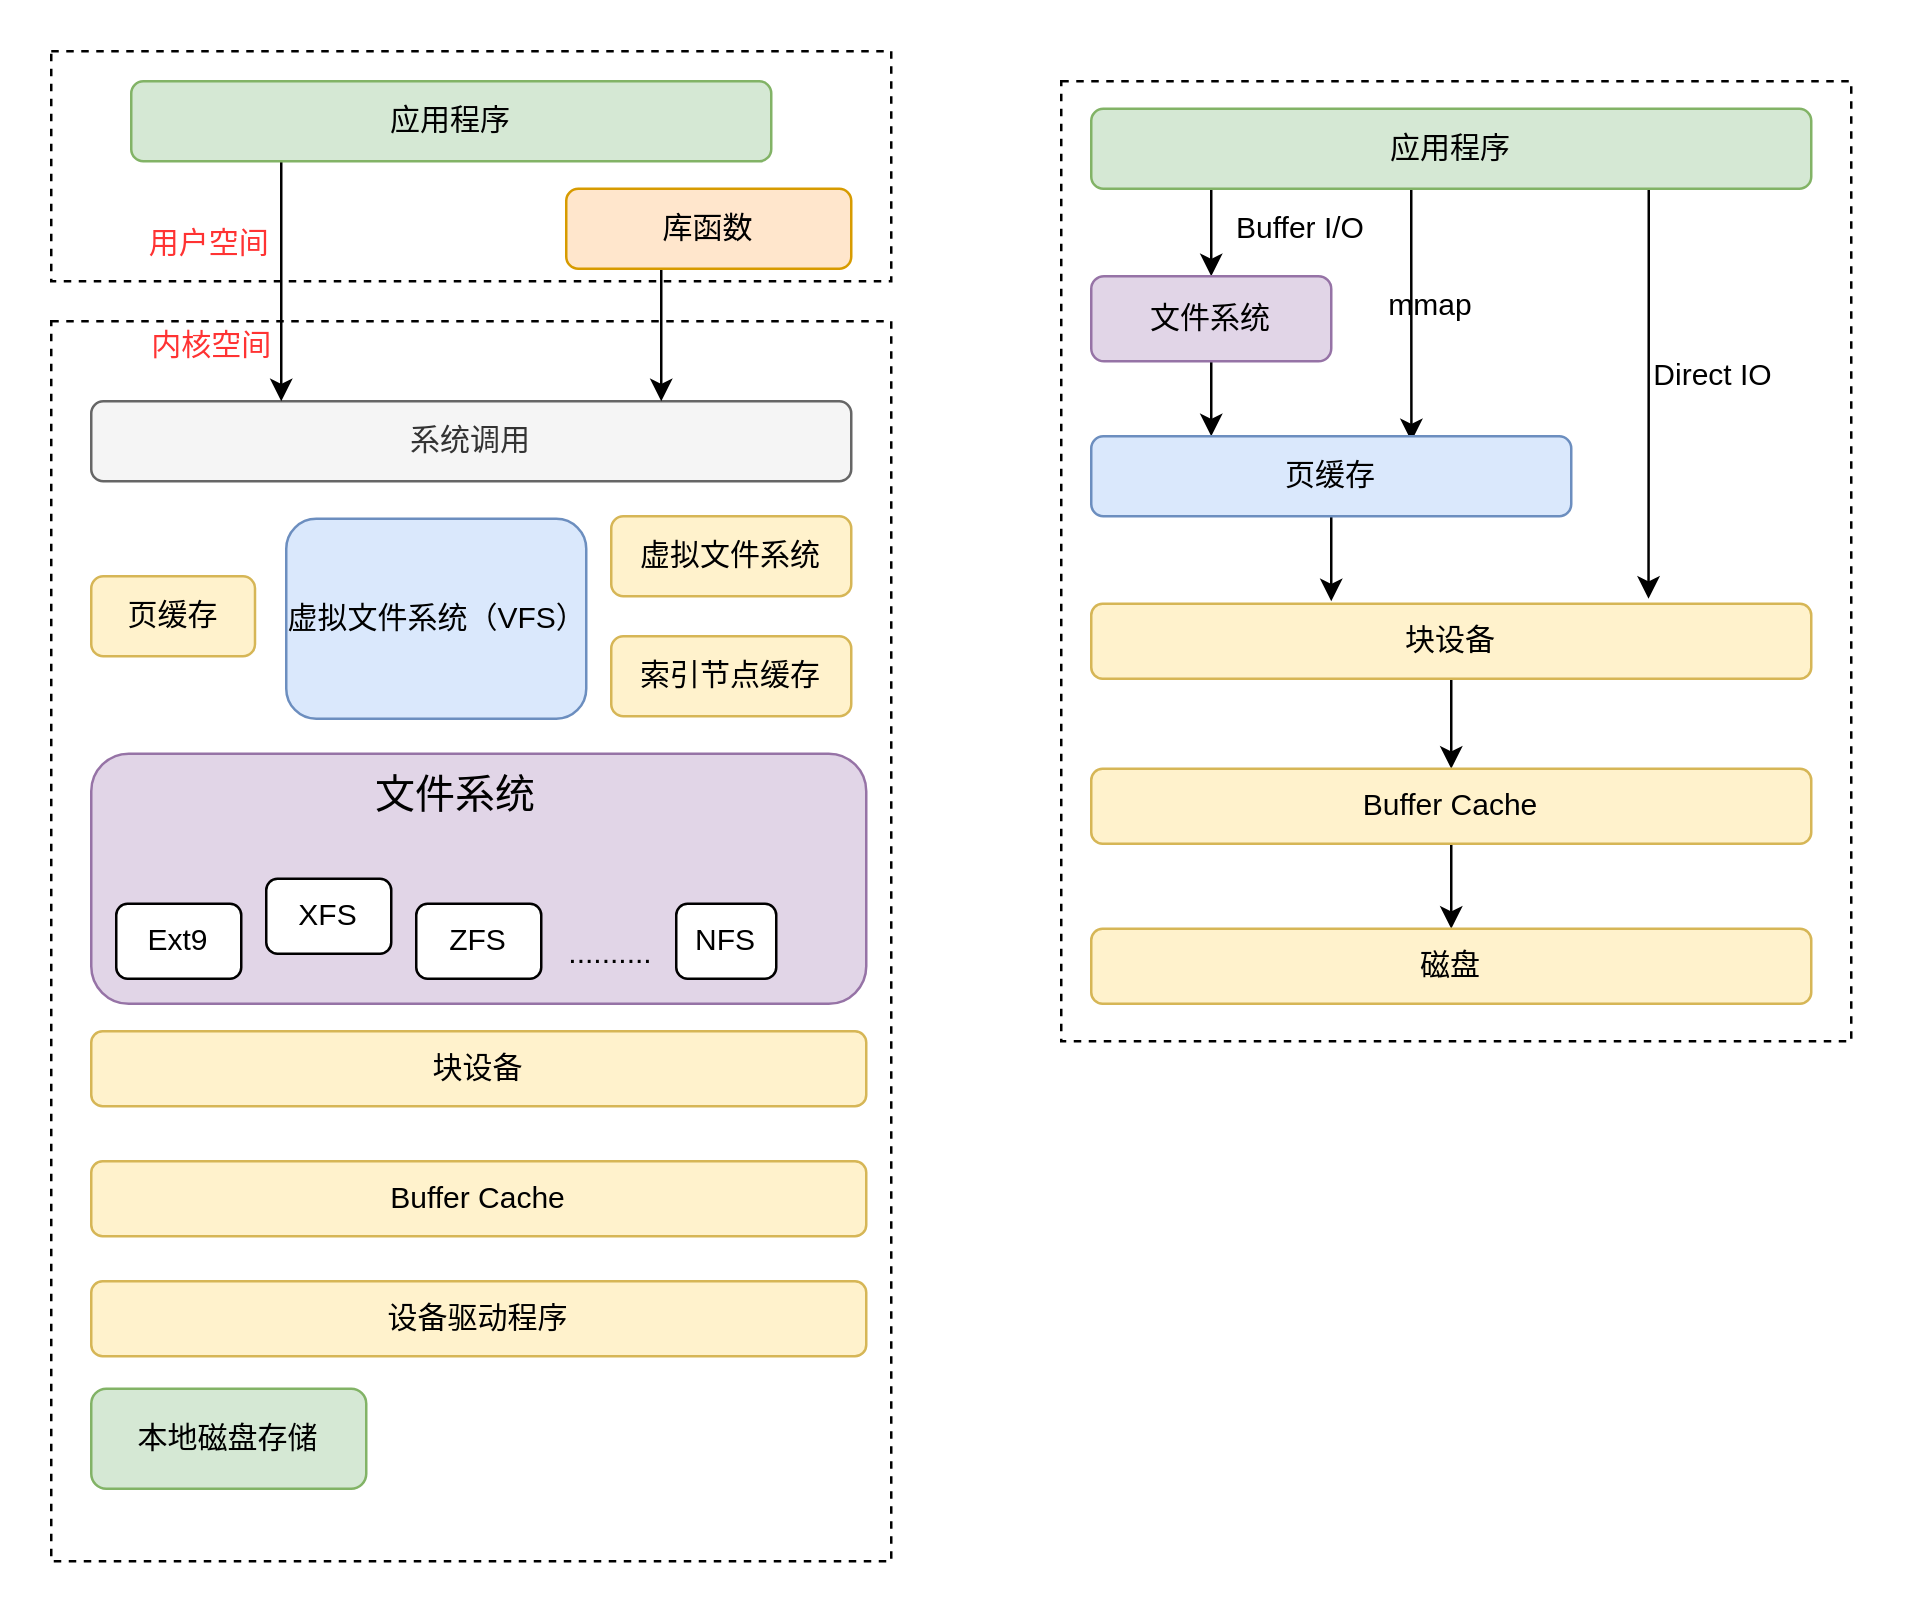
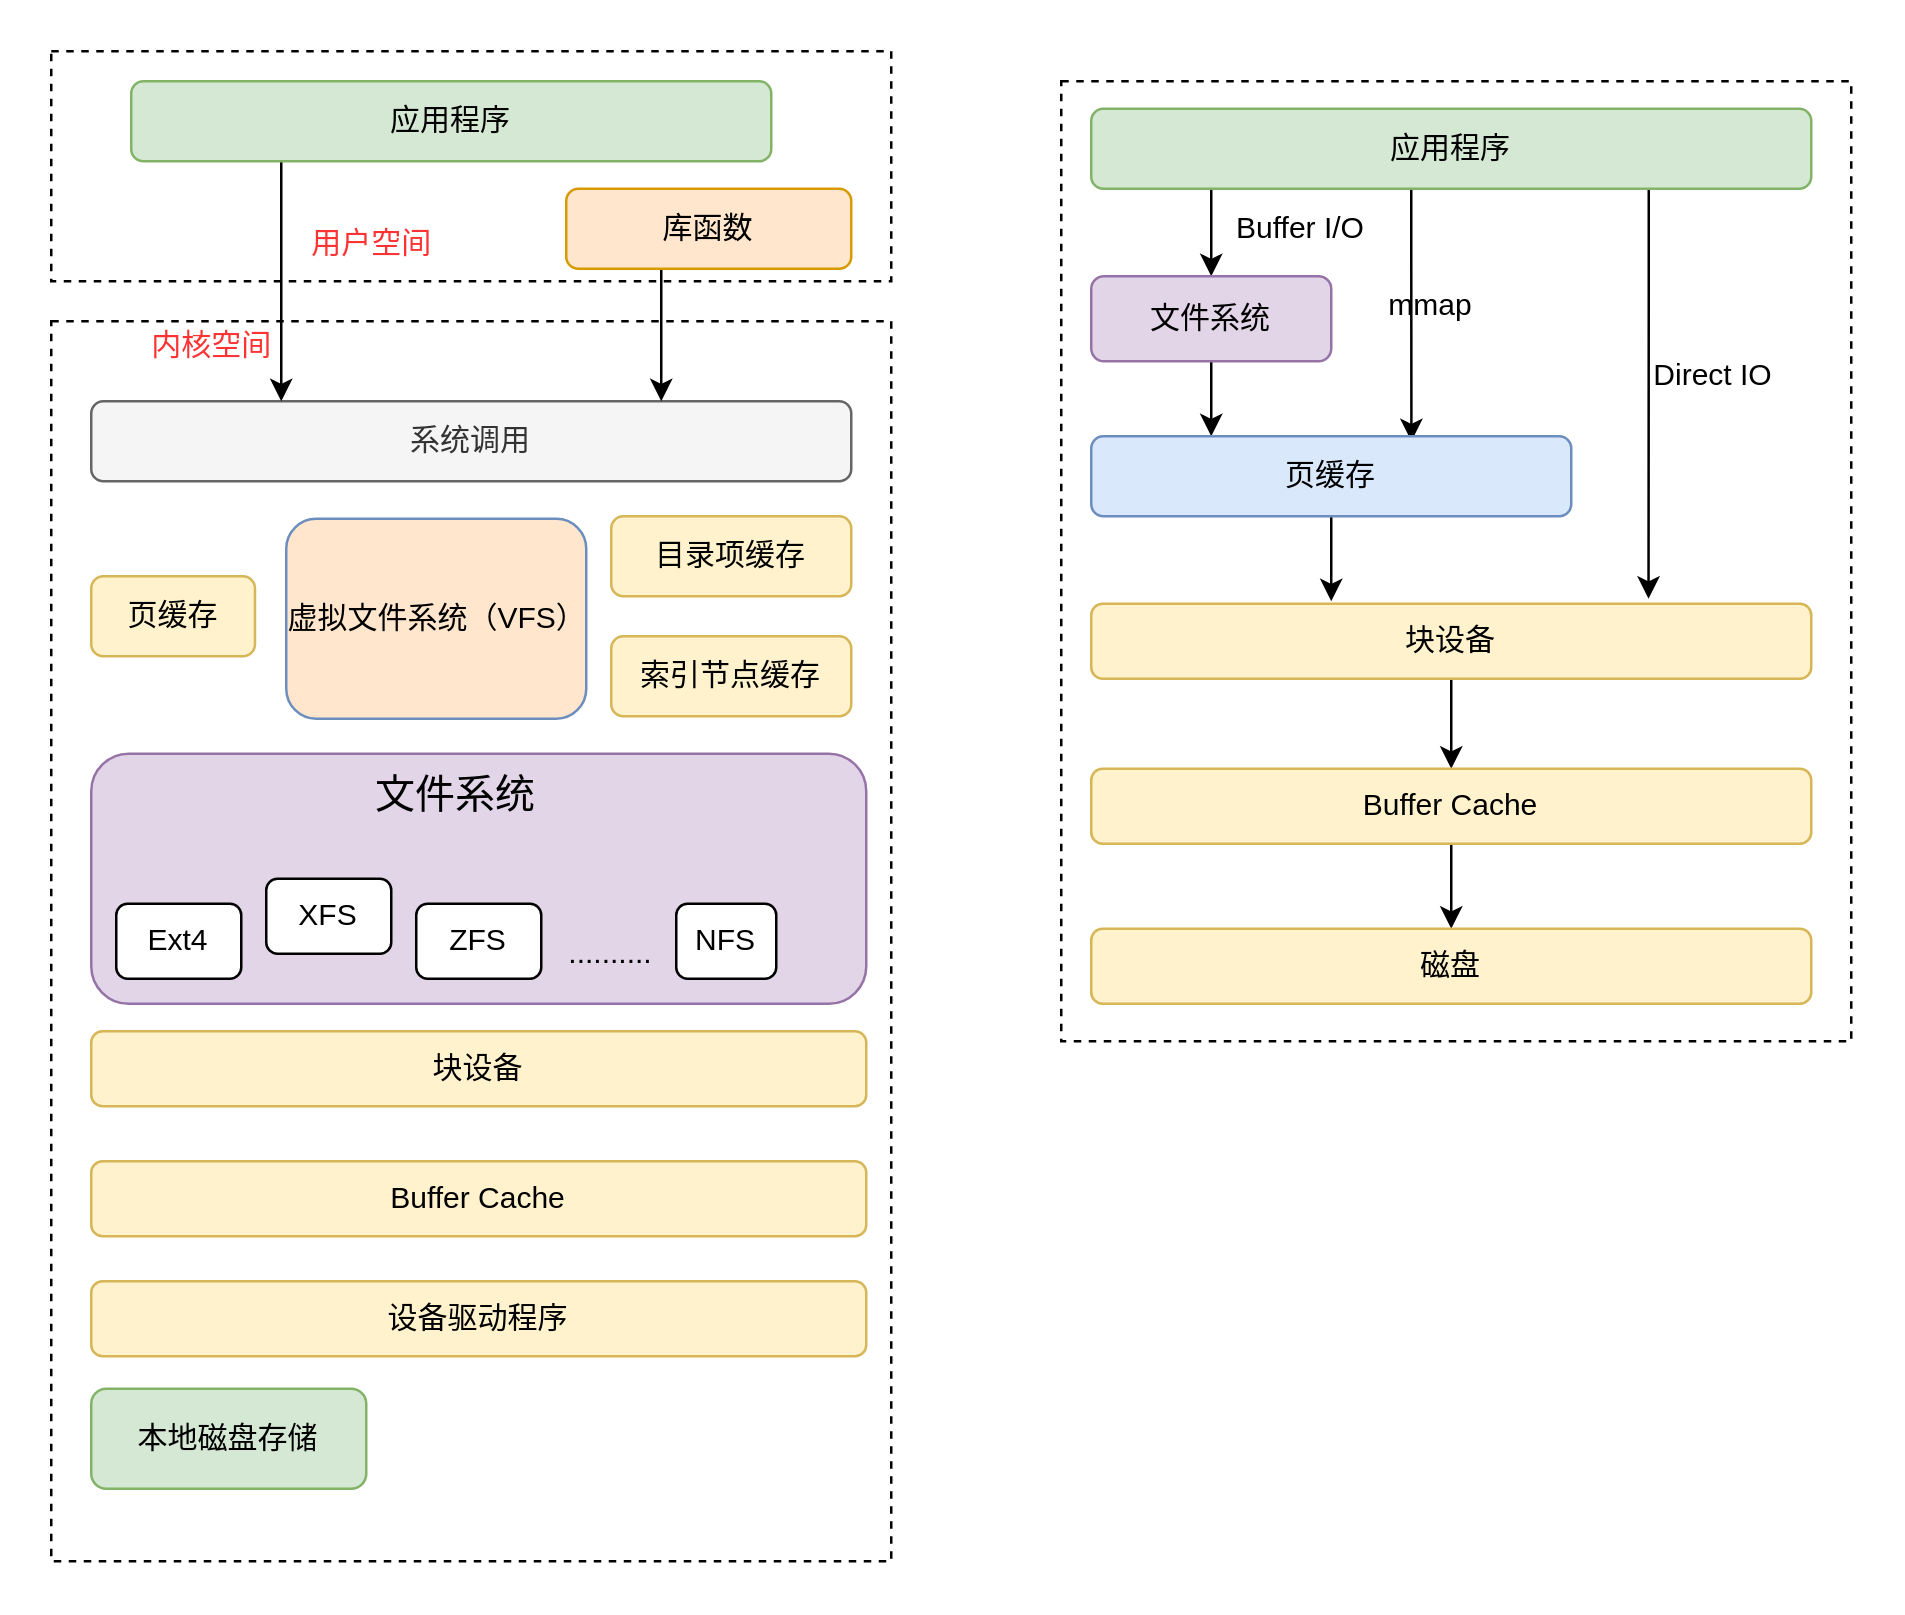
node "用户空间": moved (210, 244) -> (373, 244)
node "虚拟文件系统": label "虚拟文件系统" -> "目录项缓存"
node "虚拟文件系统（VFS）": fillcolor #dae8fc -> #ffe6cc
node "Ext9": label "Ext9" -> "Ext4"
